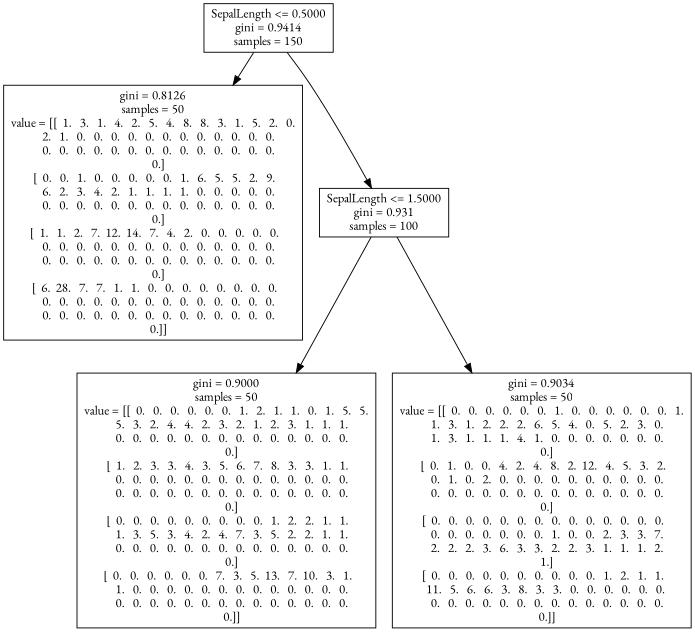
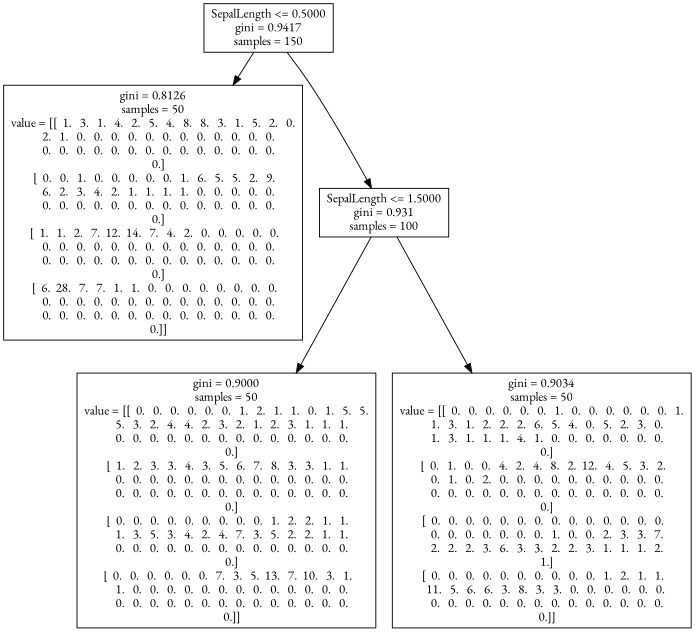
node "SepalLength <= 0.5000 gini = 0.9414 samples = 150": label "SepalLength <= 0.5000 gini = 0.9414 samples = 150" -> "SepalLength <= 0.5000 gini = 0.9417 samples = 150"
